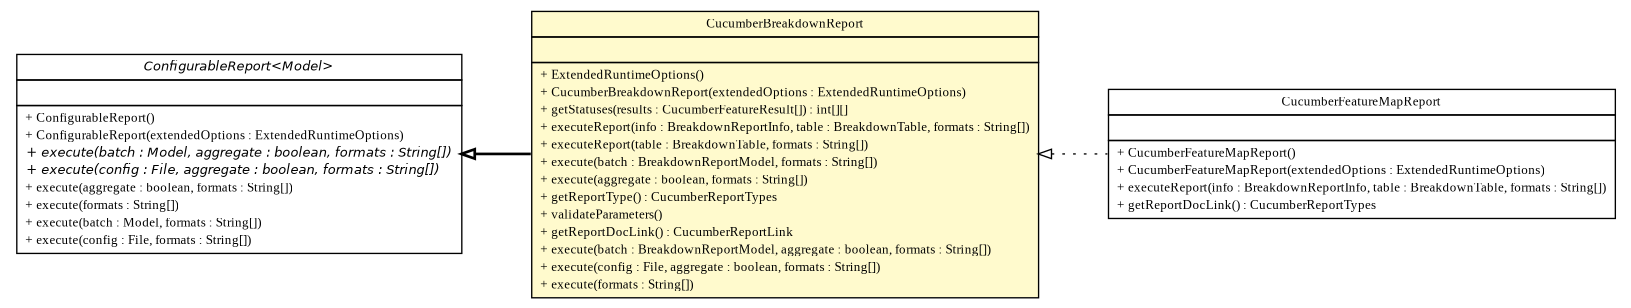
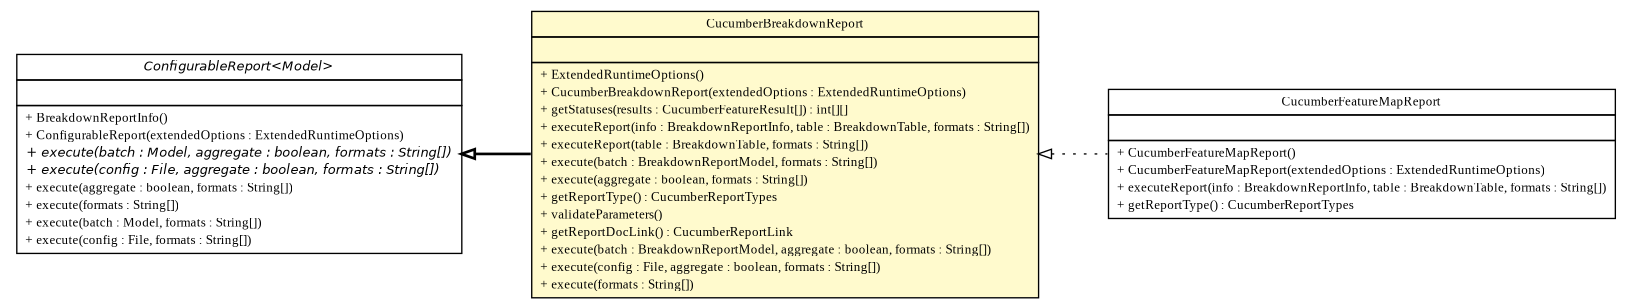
node "ConfigurableReport<Model>": text "+ ConfigurableReport()" -> "+ BreakdownReportInfo()"
node "CucumberFeatureMapReport": text "+ getReportDocLink() : CucumberReportTypes" -> "+ getReportType() : CucumberReportTypes"
